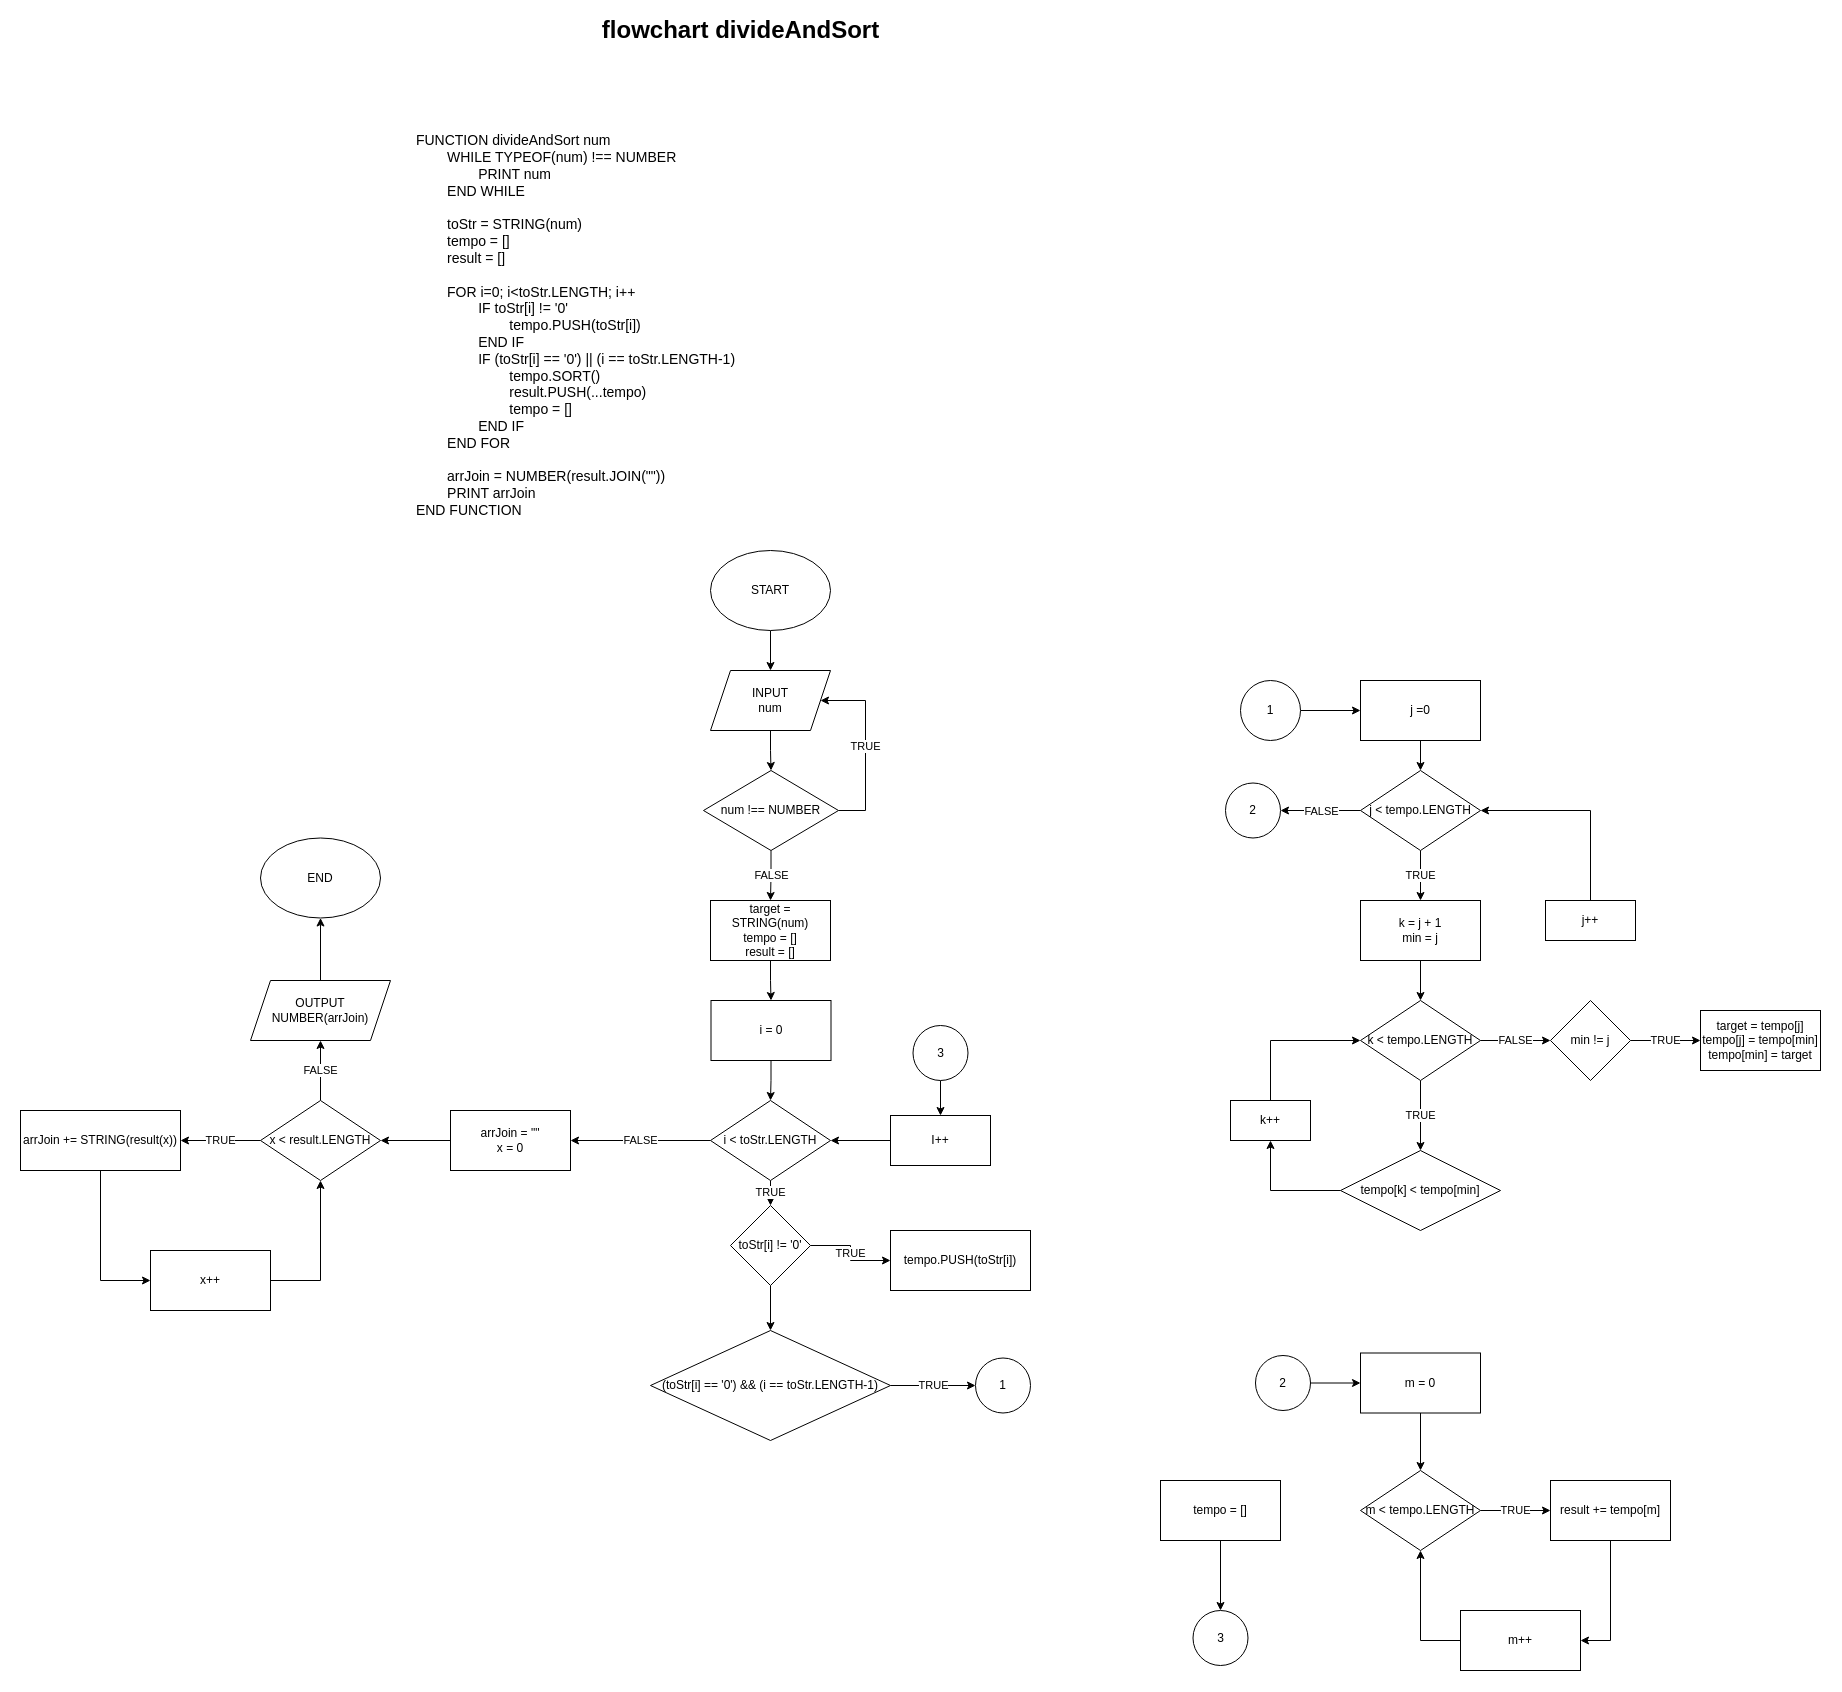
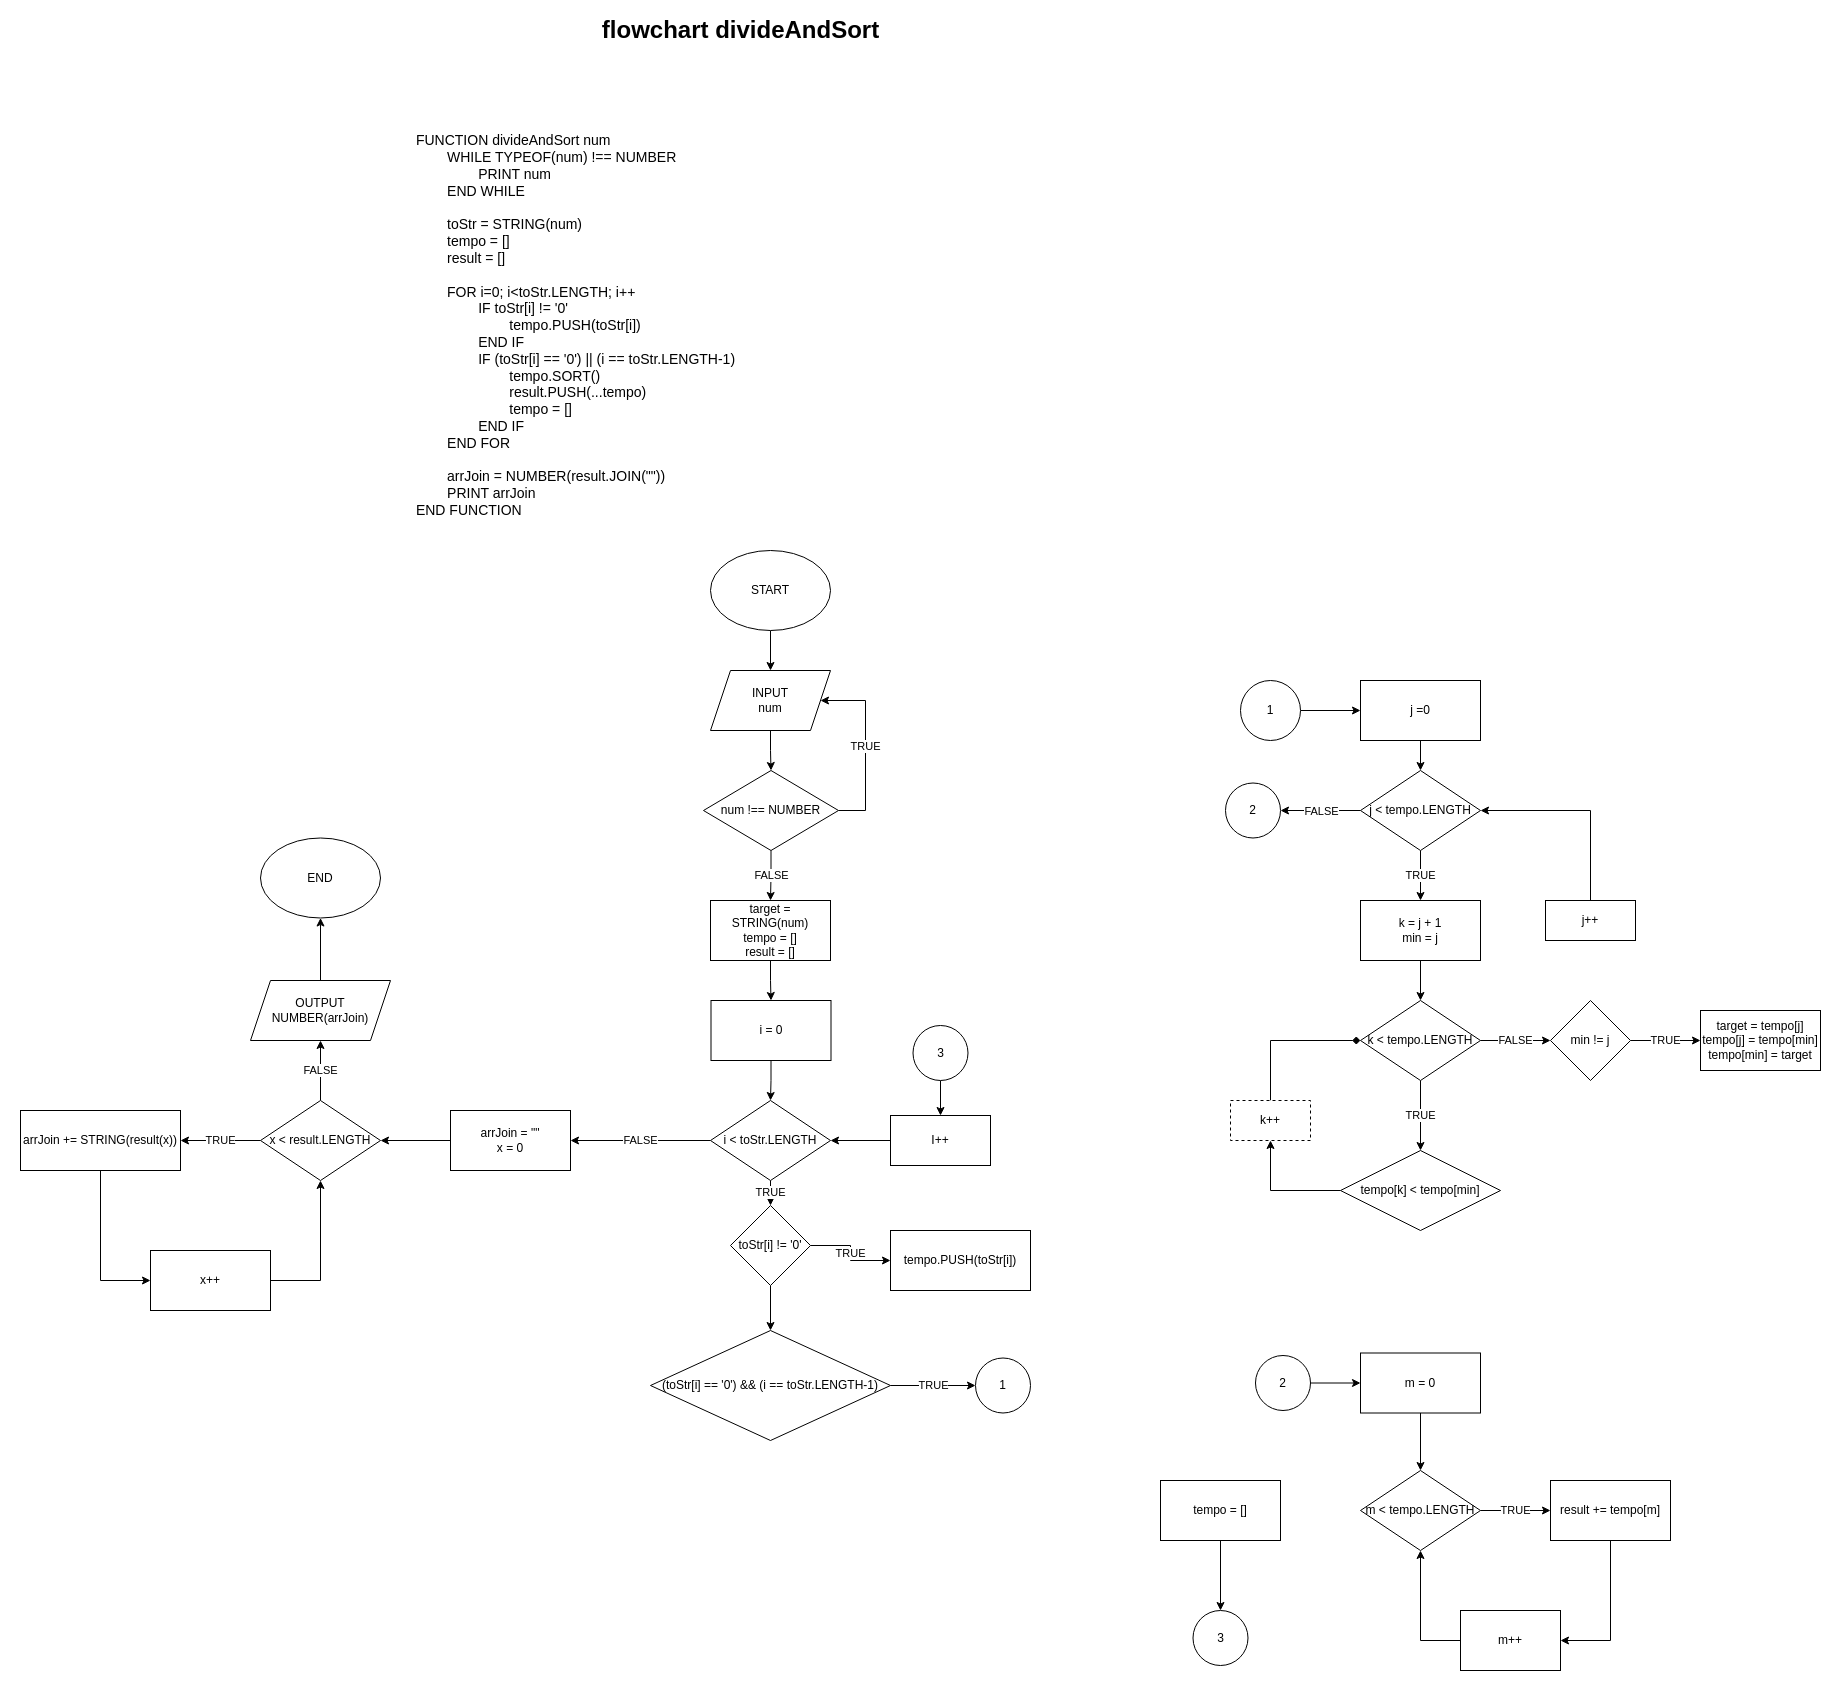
edge "k++" -> "k < tempo.LENGTH": arrowhead classic -> diamond
node "k++": style solid -> dashed
node "m++": size 120x60 -> 100x60
